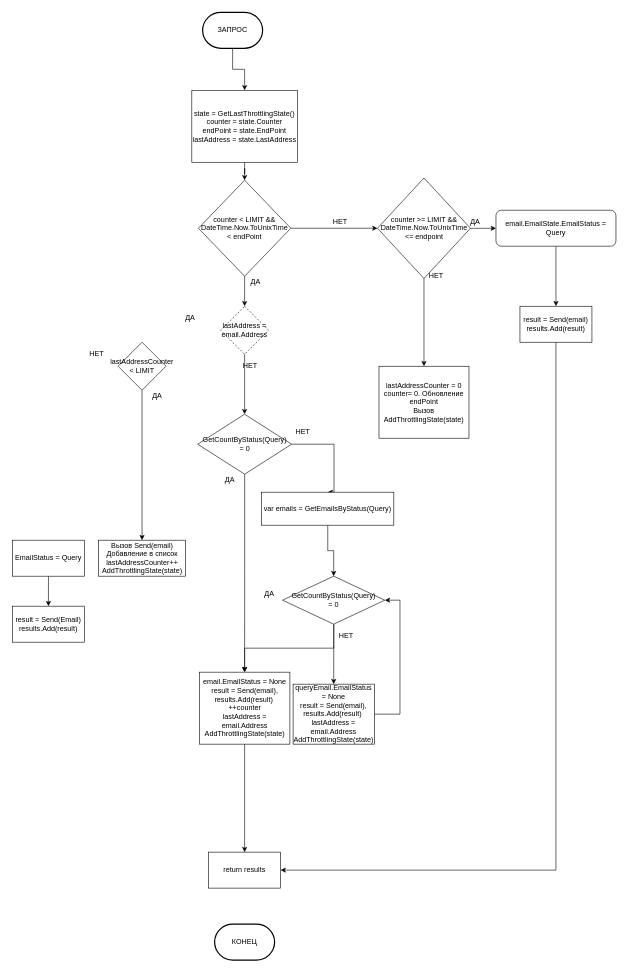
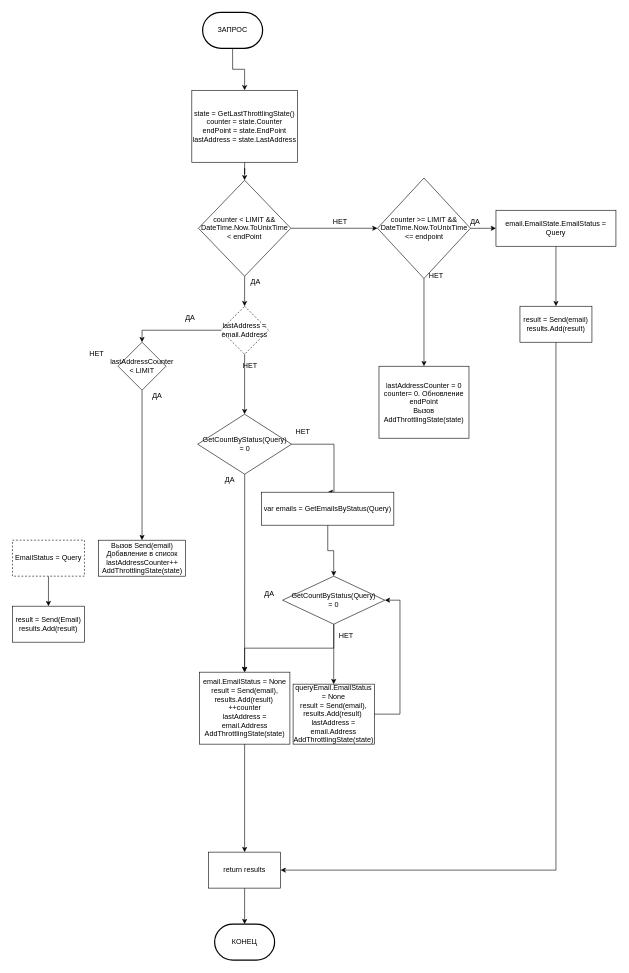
node "email.EmailState.EmailStatus = Query": shape rounded rectangle -> rectangle
edge "lastAddress = email.Address" -> "lastAddressCounter < LIMIT": added
node "EmailStatus = Query": style solid -> dashed
edge "return results" -> "КОНЕЦ": added
